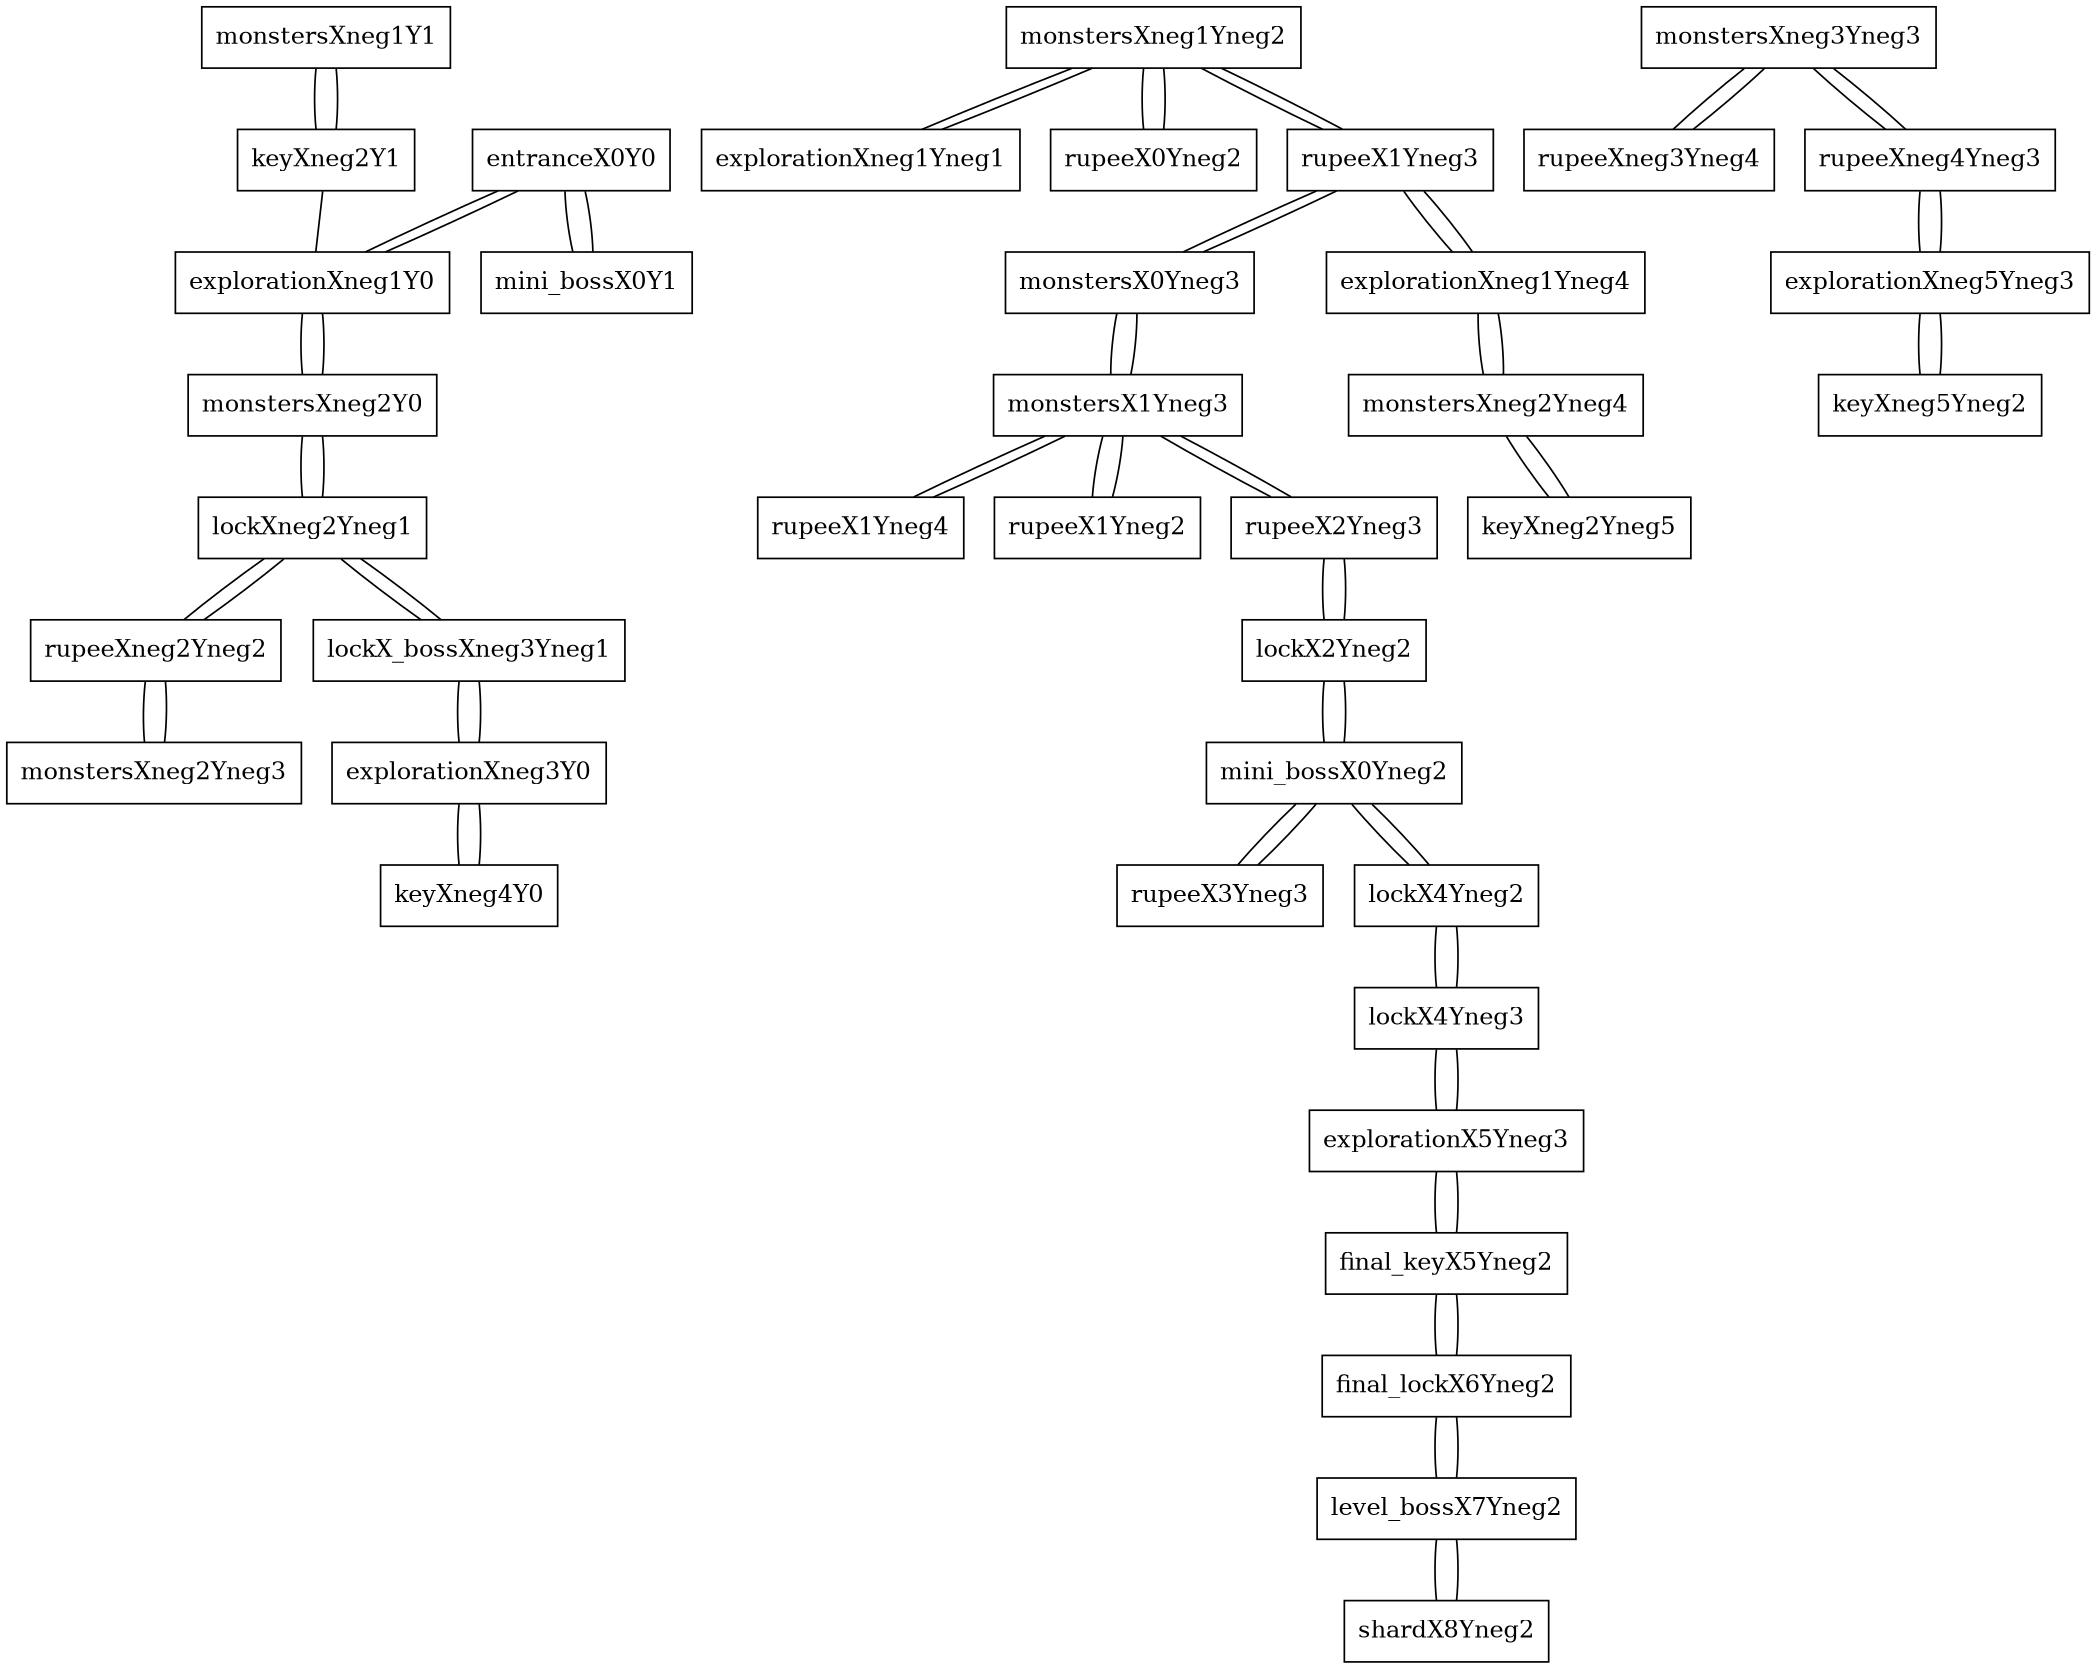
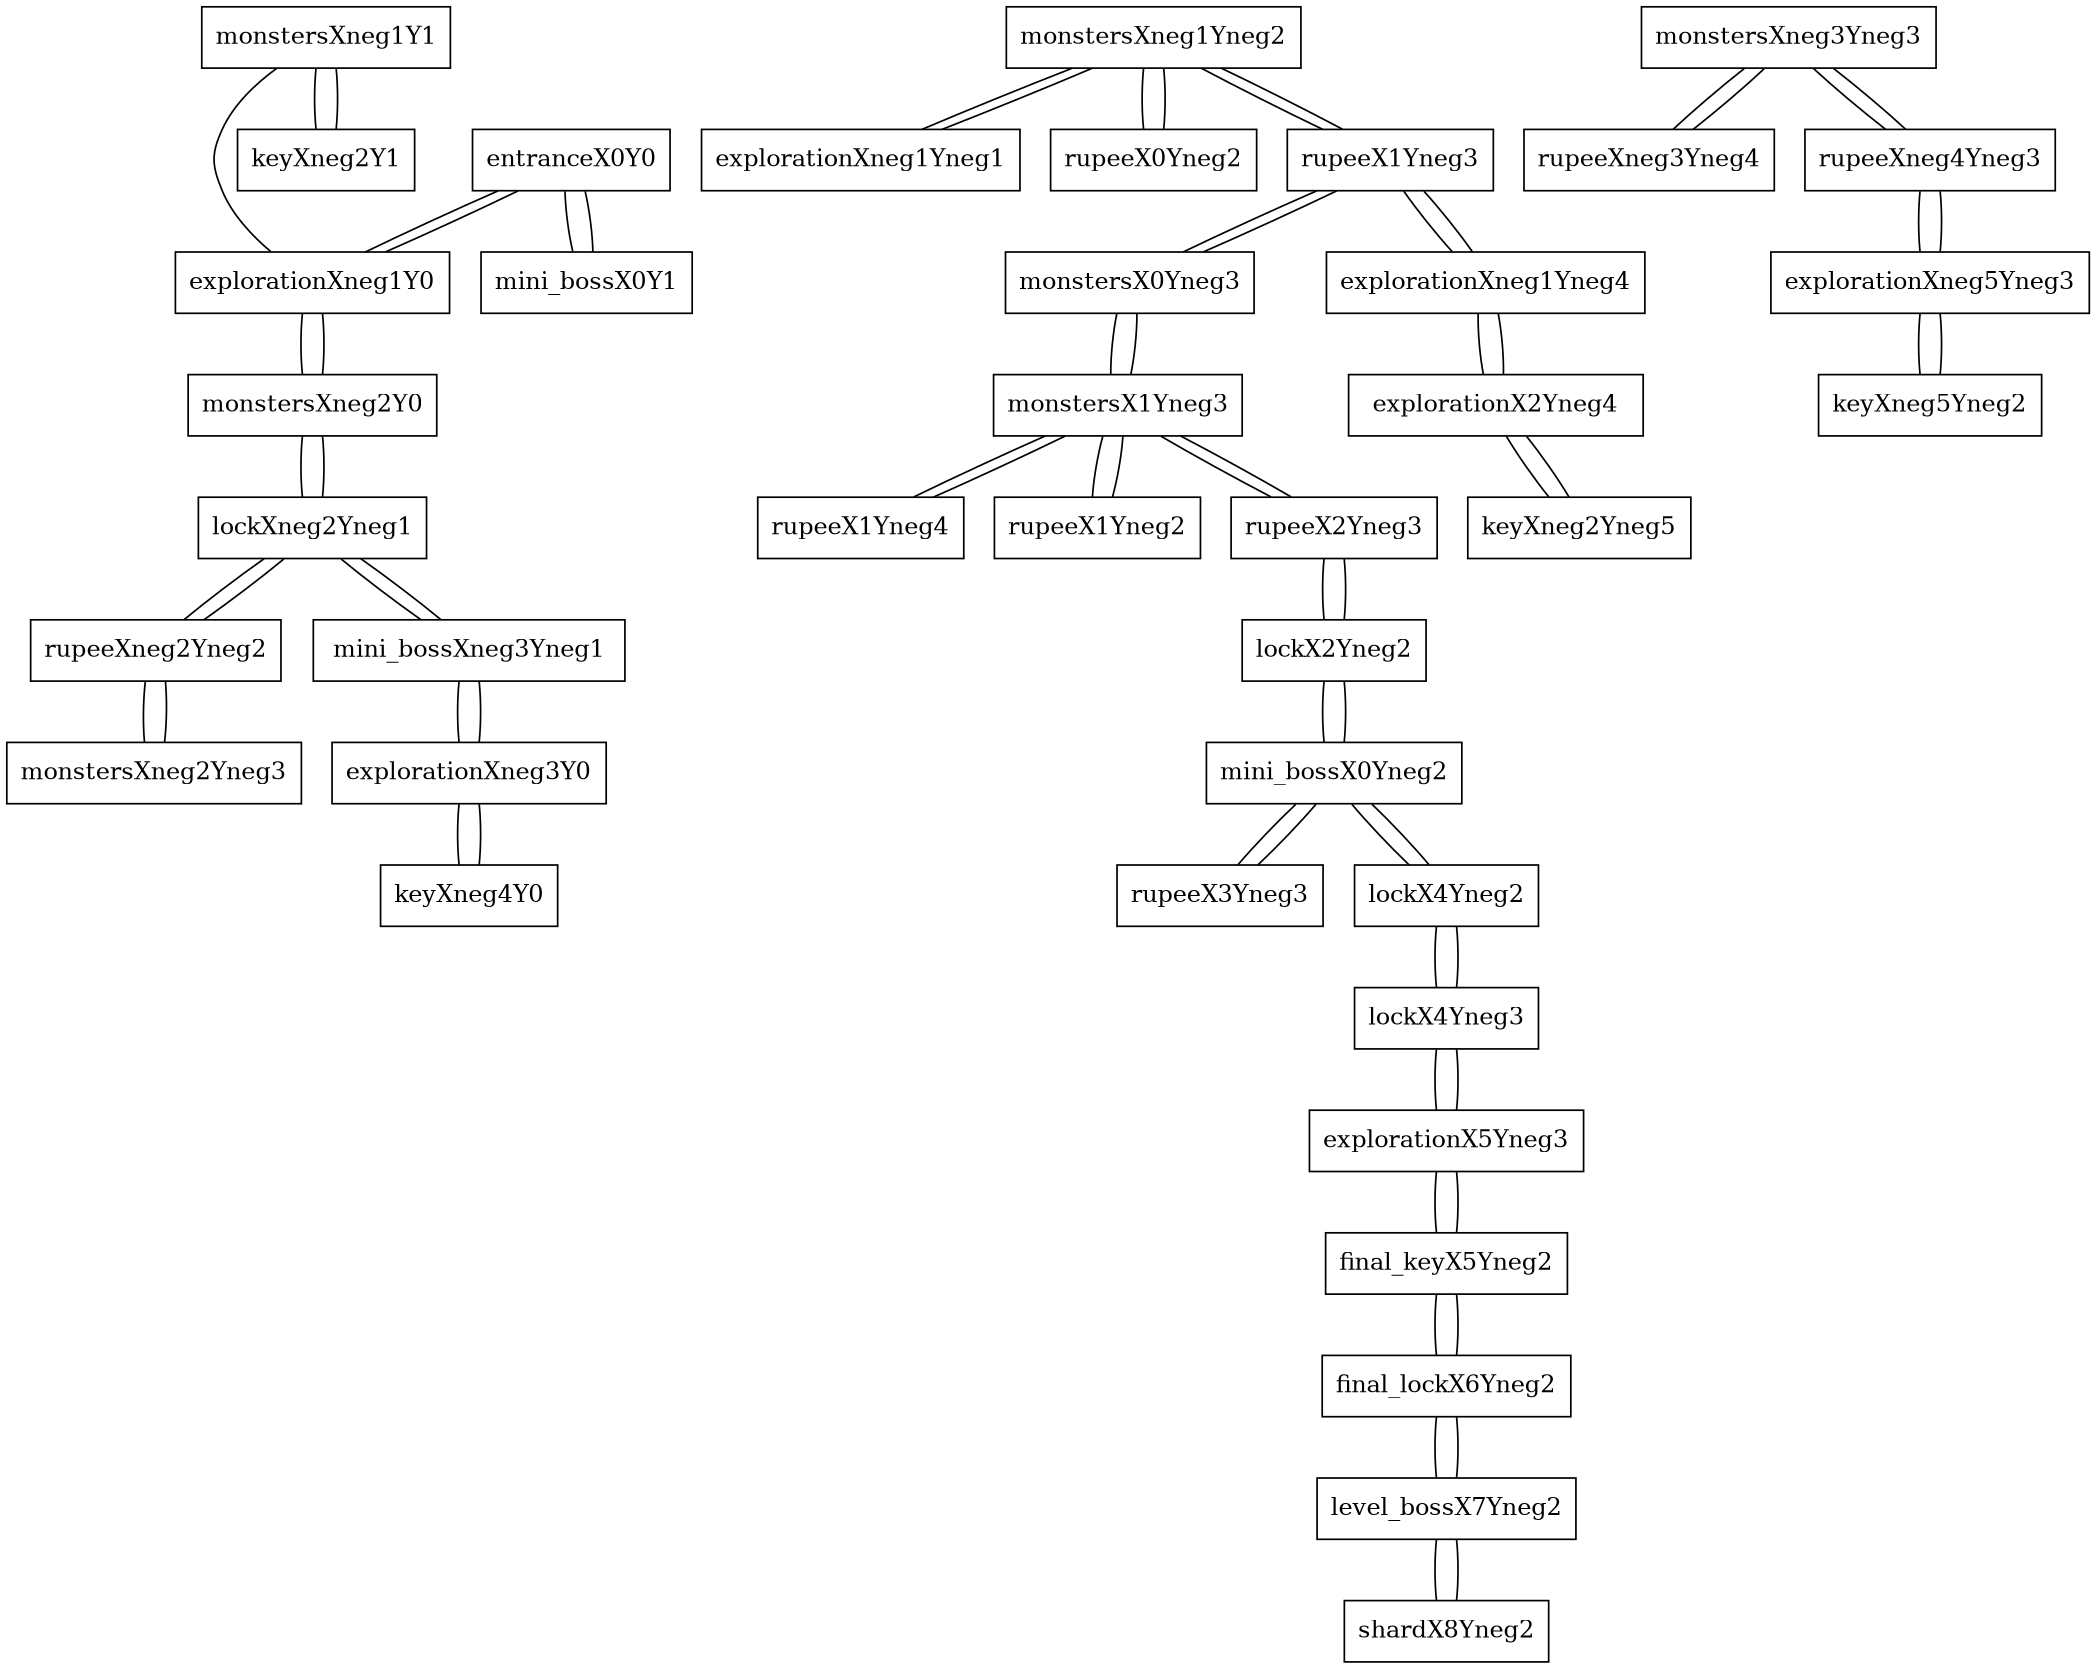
edge "keyXneg2Y1" -- "explorationXneg1Y0": now "monstersXneg1Y1" -- "explorationXneg1Y0"
node "monstersXneg2Yneg4": label "monstersXneg2Yneg4" -> "explorationX2Yneg4"
node "lockX_bossXneg3Yneg1": label "lockX_bossXneg3Yneg1" -> "mini_bossXneg3Yneg1"
